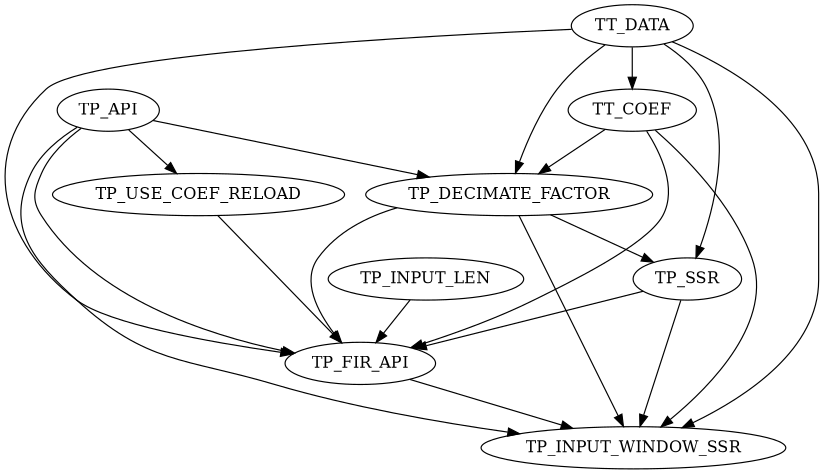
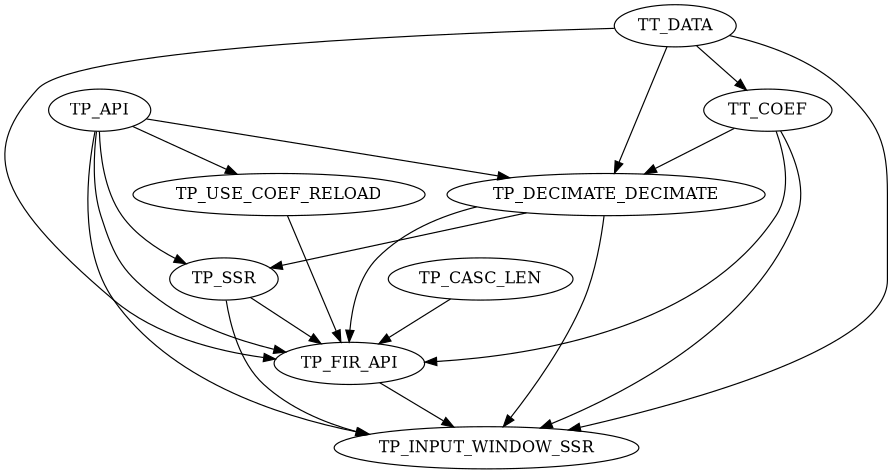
edge "TT_DATA" -> "TP_SSR": now "TP_API" -> "TP_SSR"
node "TP_DECIMATE_FACTOR": label "TP_DECIMATE_FACTOR" -> "TP_DECIMATE_DECIMATE"
node "TP_INPUT_LEN": label "TP_INPUT_LEN" -> "TP_CASC_LEN"
